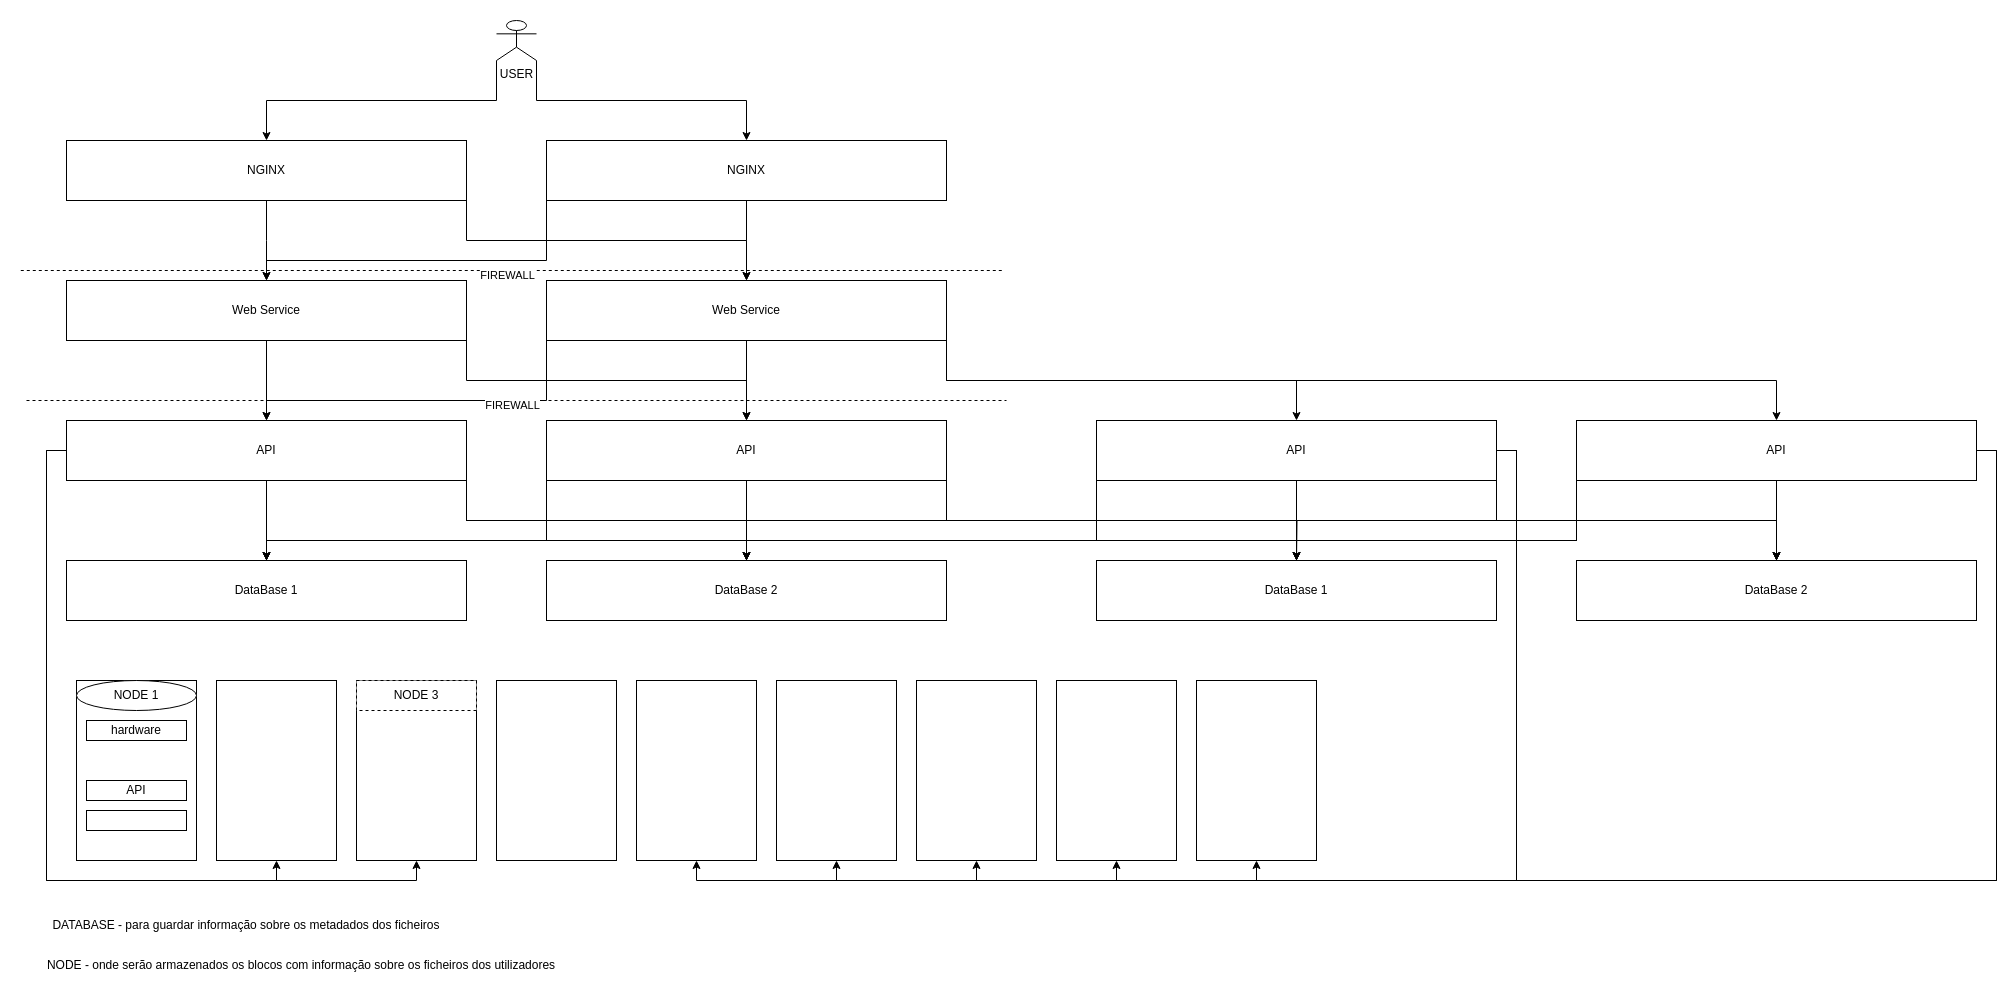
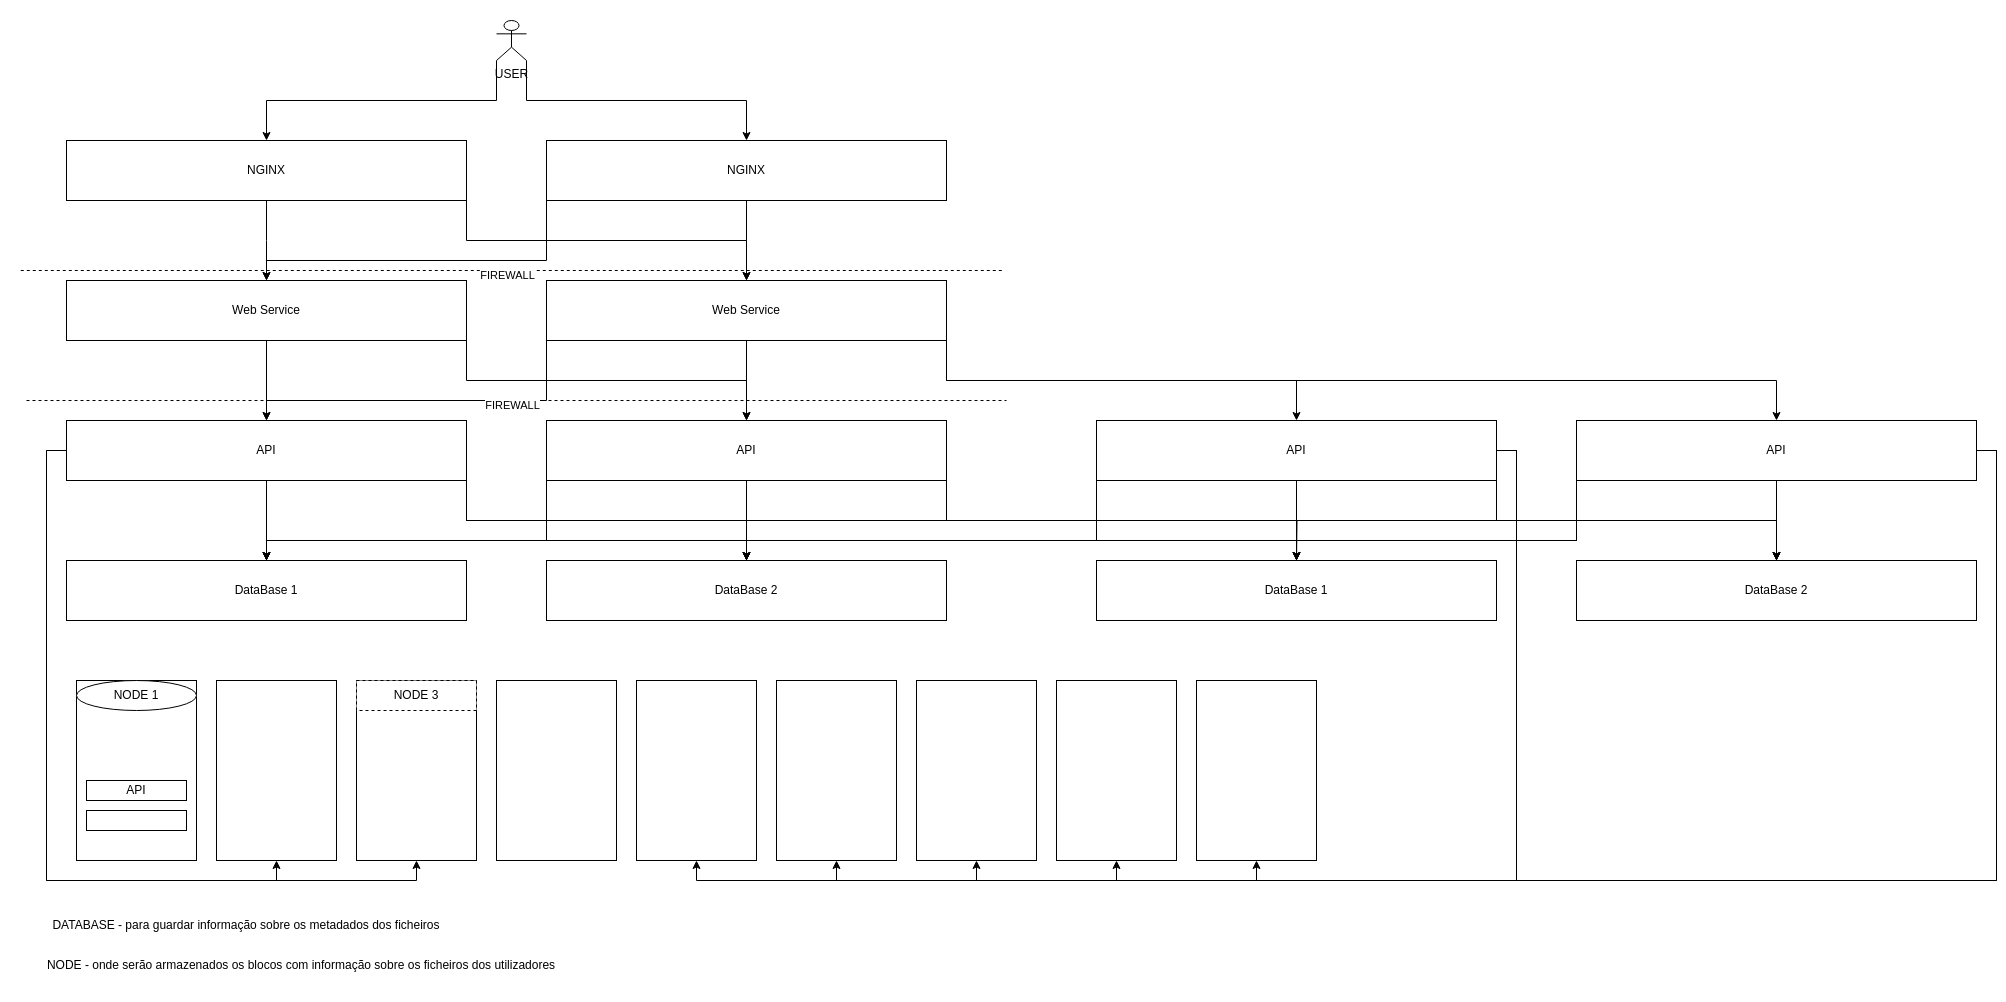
node "USER": size 40x40 -> 30x40
node "hardware": removed
